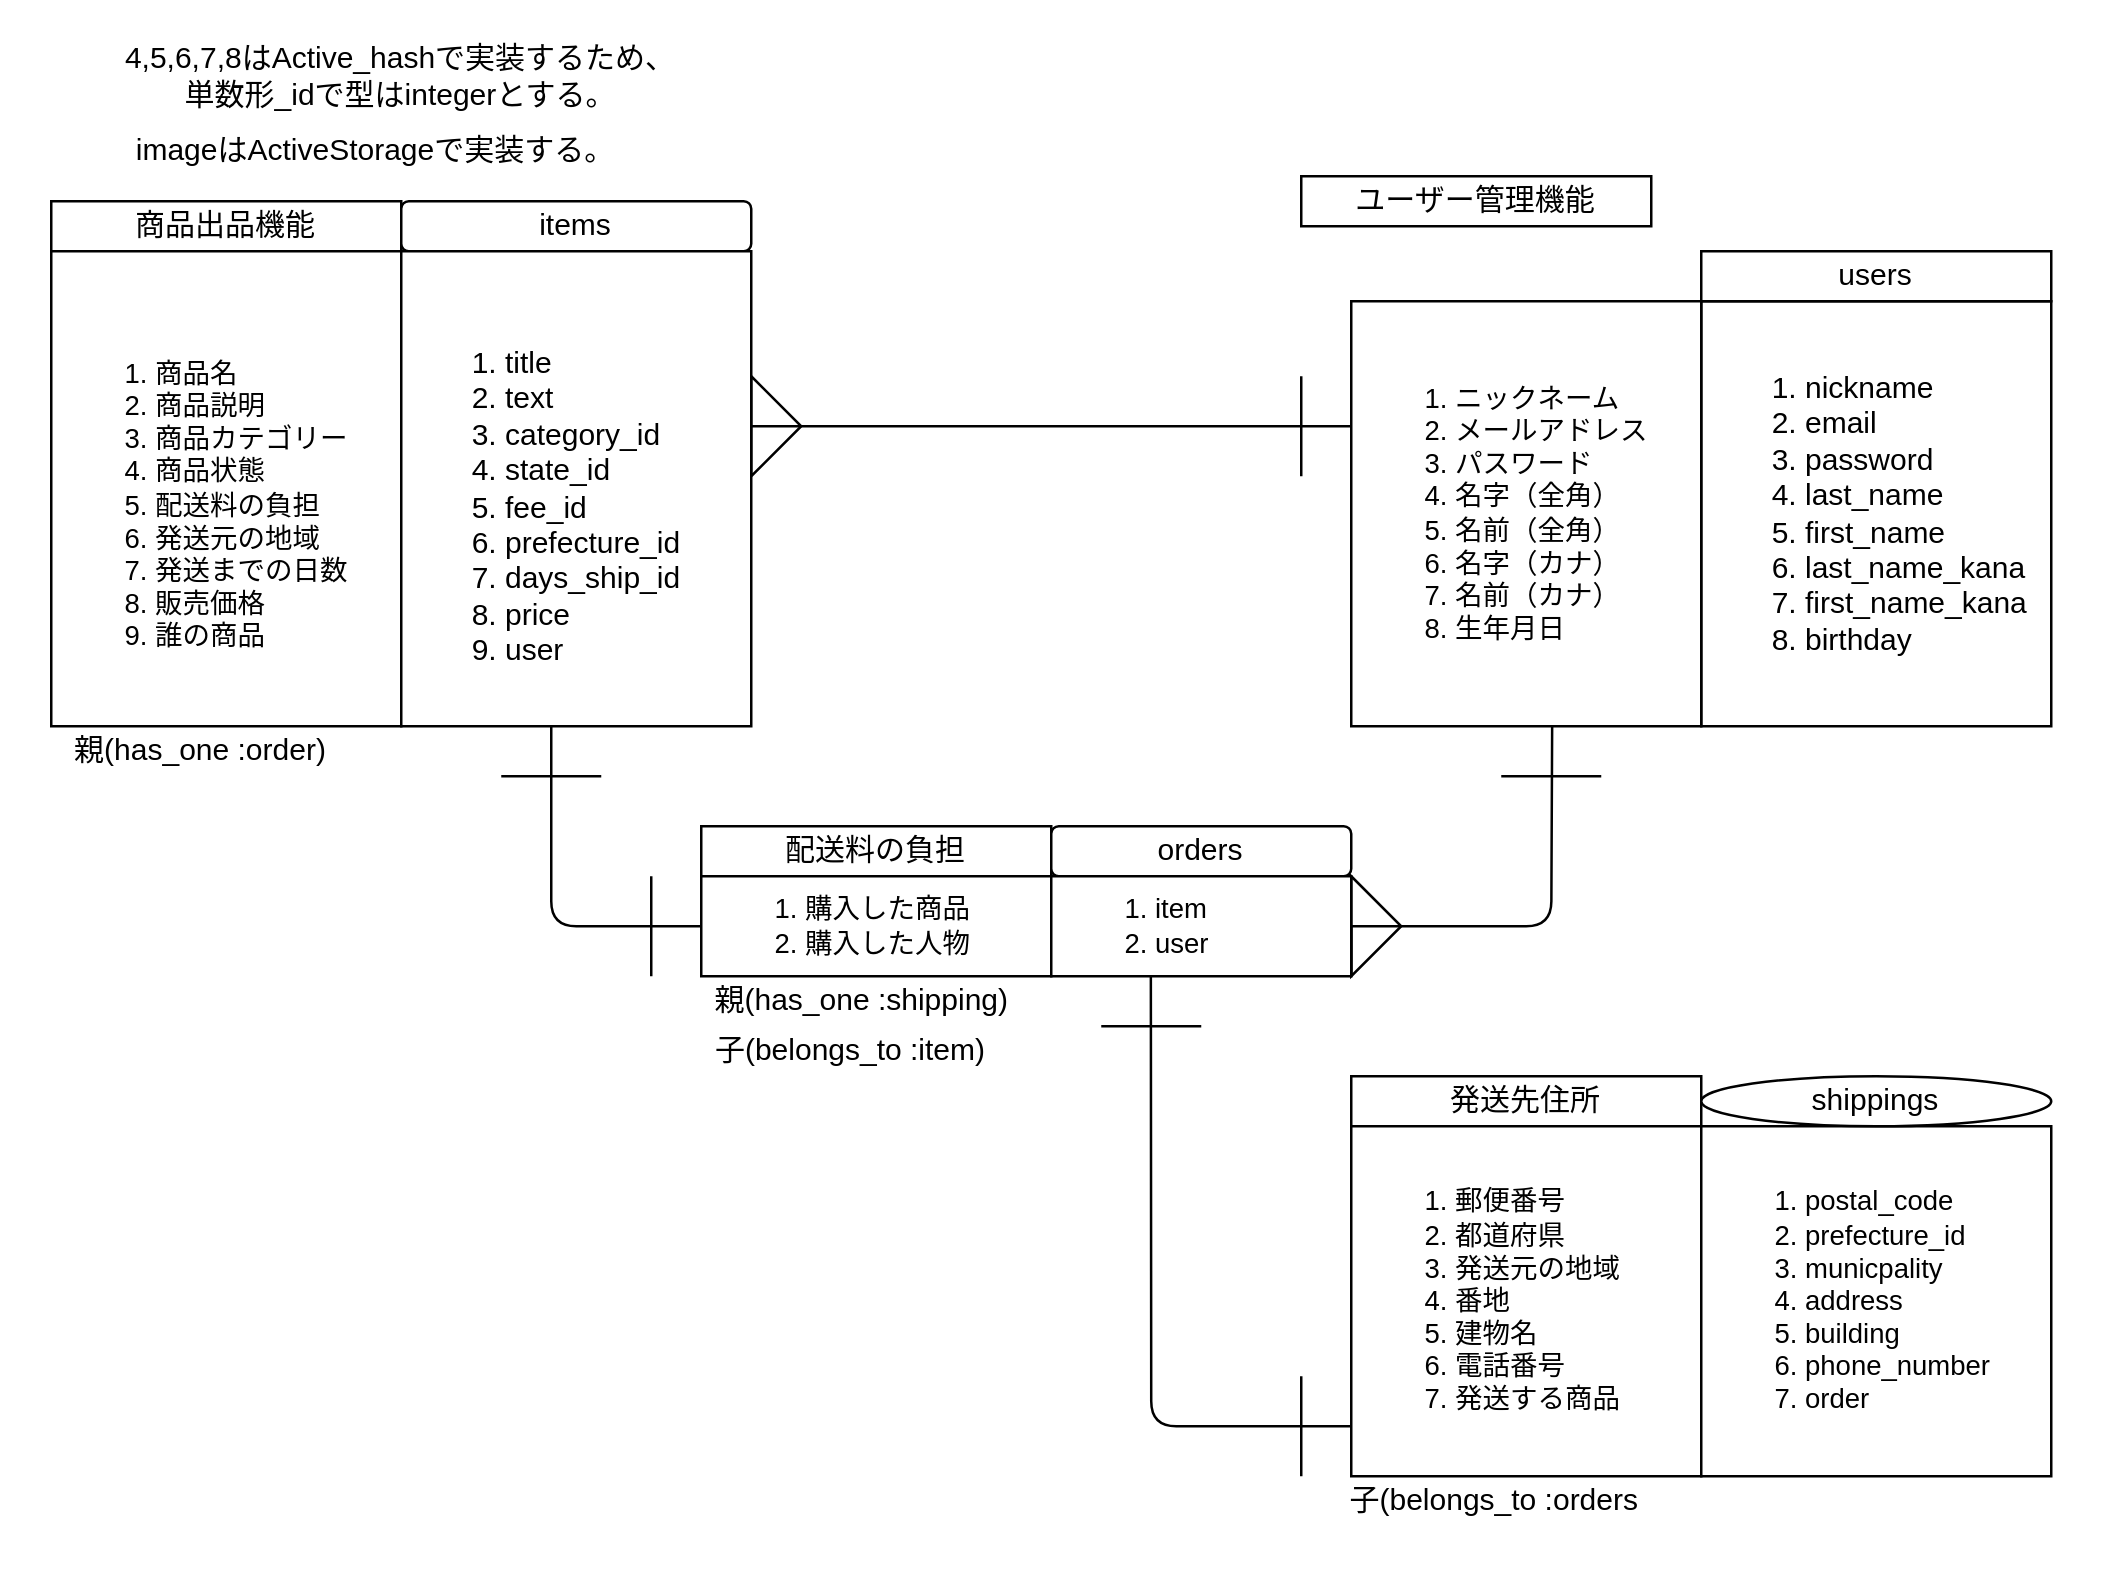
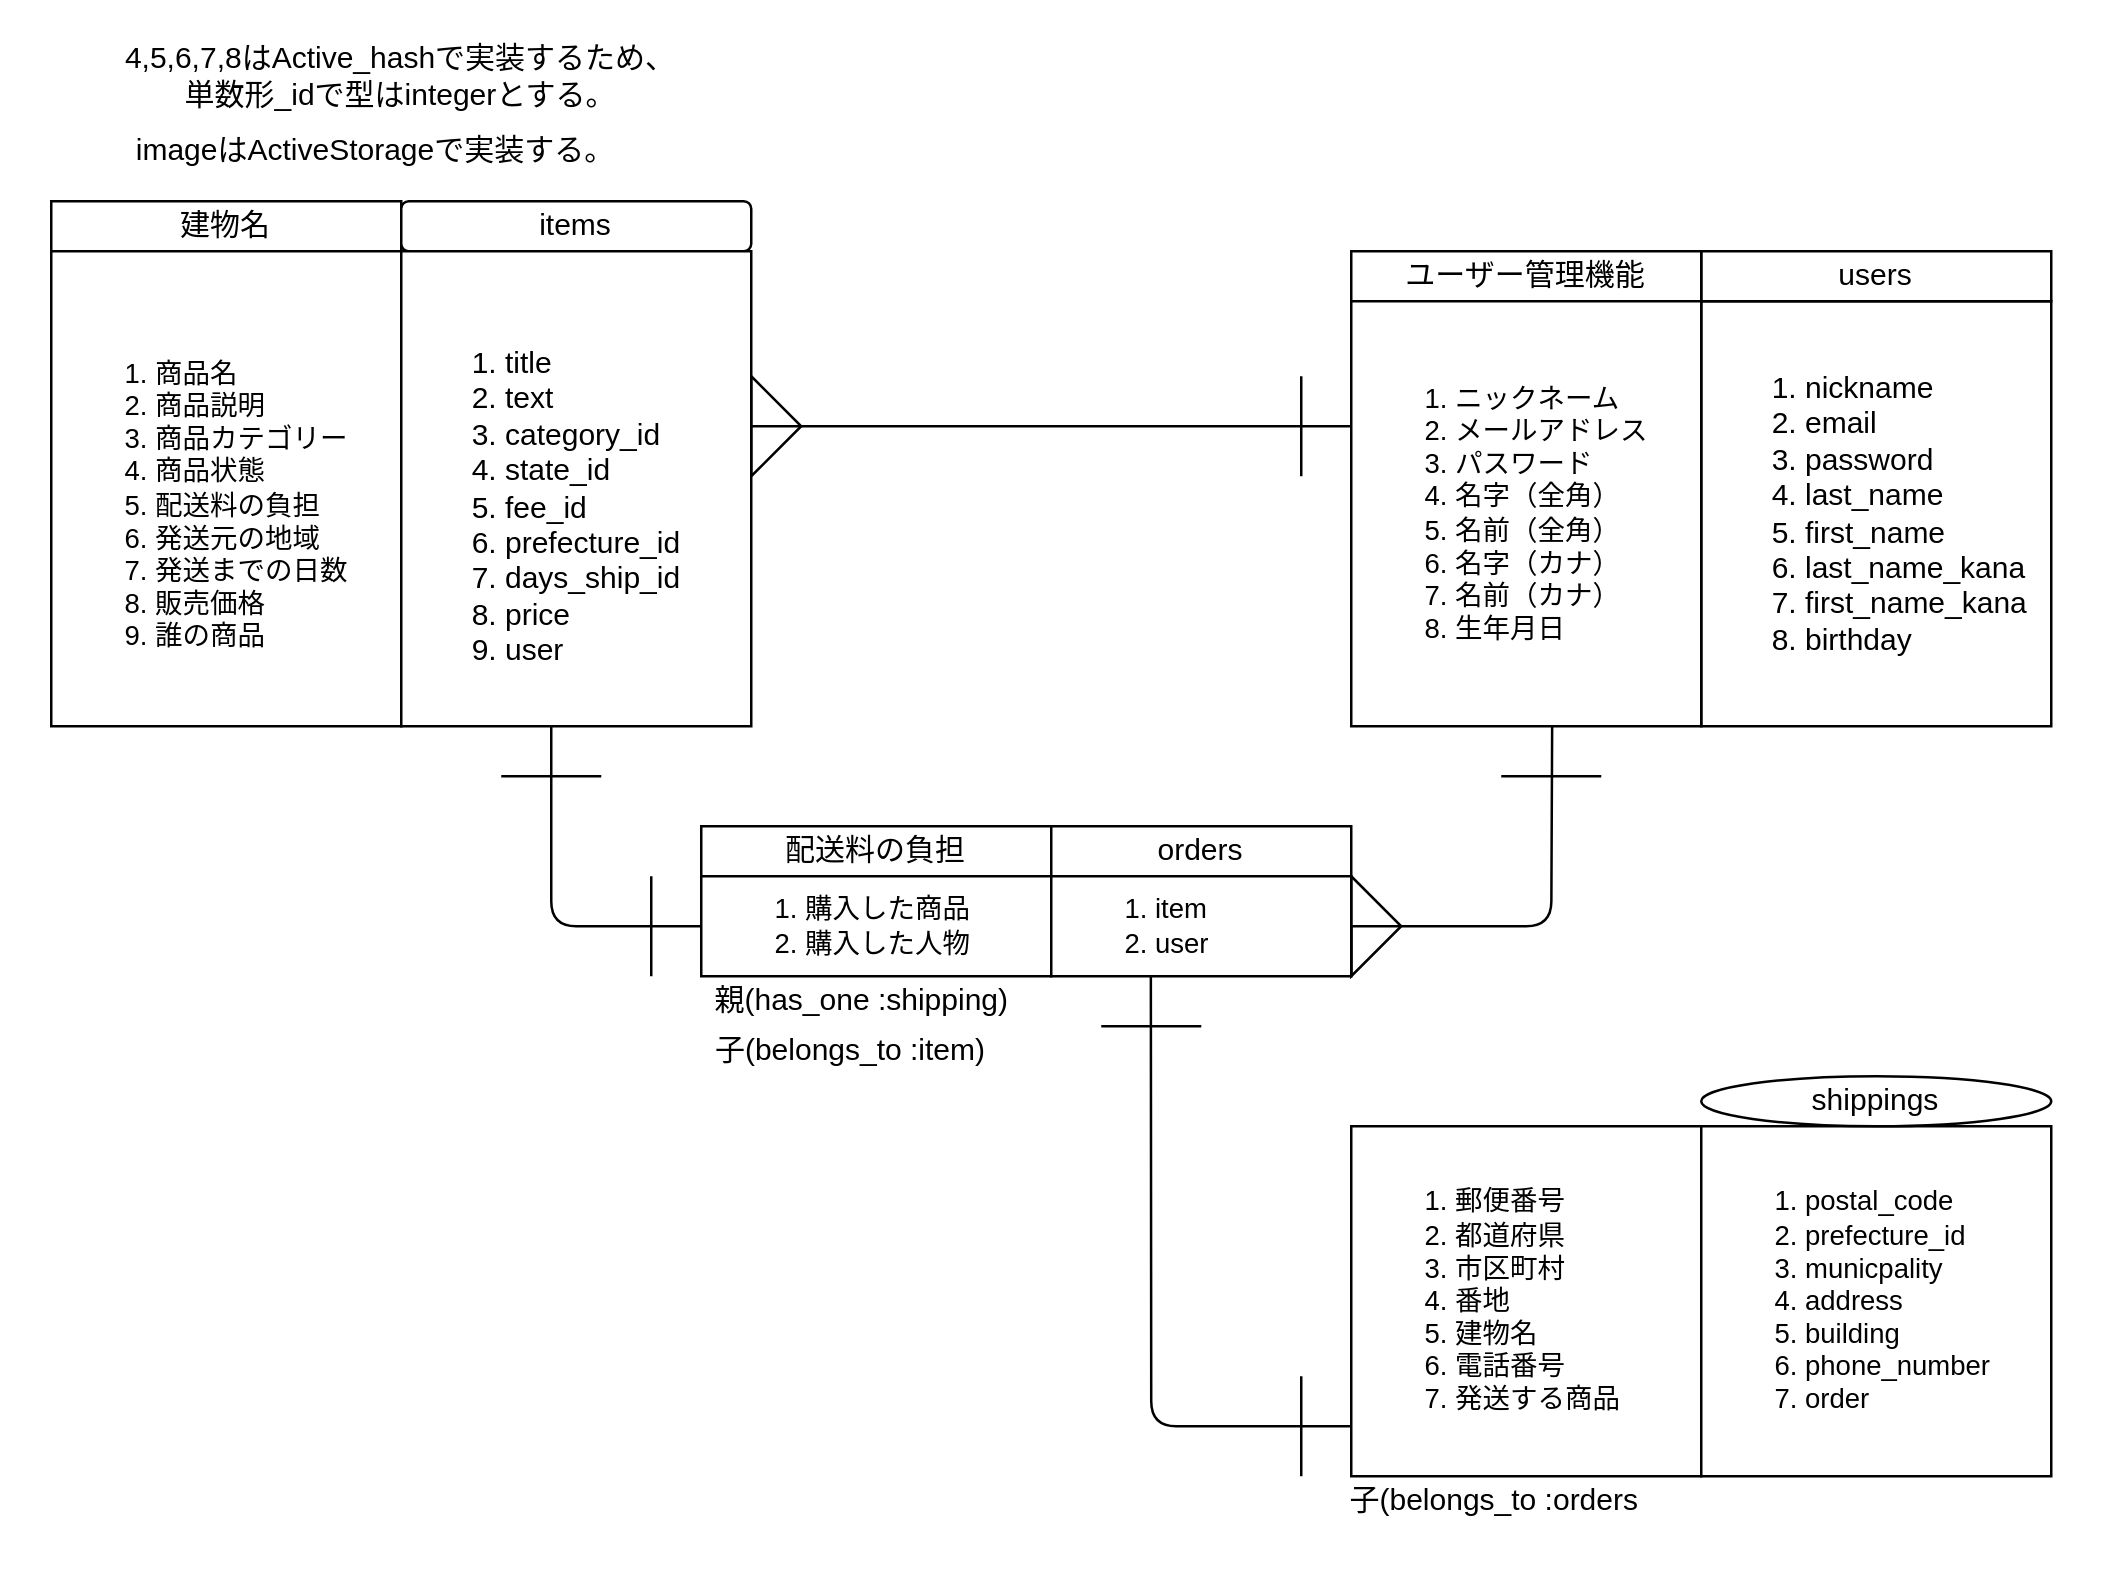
node "ユーザー管理機能": moved (1476, 201) -> (1526, 276)
node "商品出品機能": label "商品出品機能" -> "建物名"
node "親(has_one :order)": removed
node "orders": shape rounded rectangle -> rectangle
node "発送先住所": removed
node "郵便番号 都道府県 発送元の地域 番地 建物名 電話番号 発送する商品": label "郵便番号 都道府県 発送元の地域 番地 建物名 電話番号 発送する商品" -> "郵便番号 都道府県 市区町村 番地 建物名 電話番号 発送する商品"
